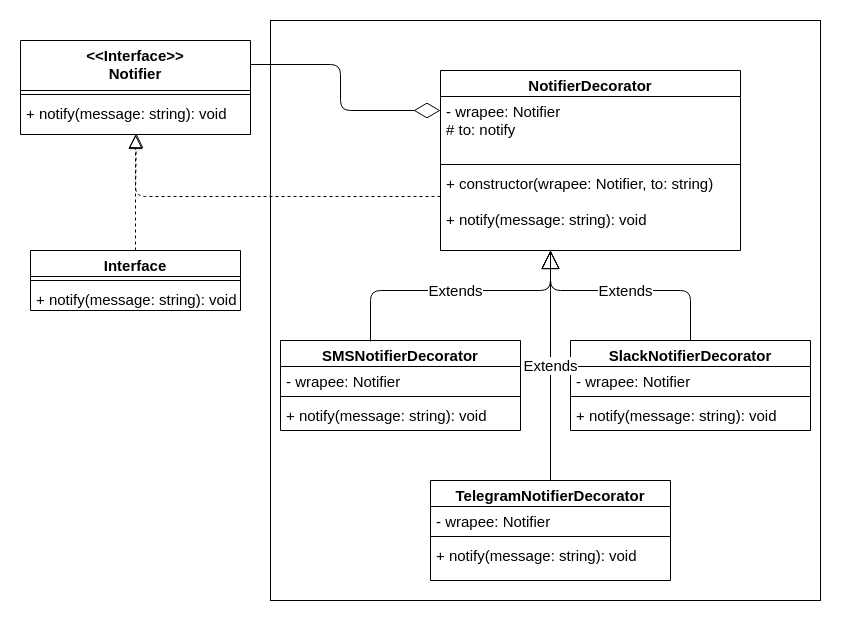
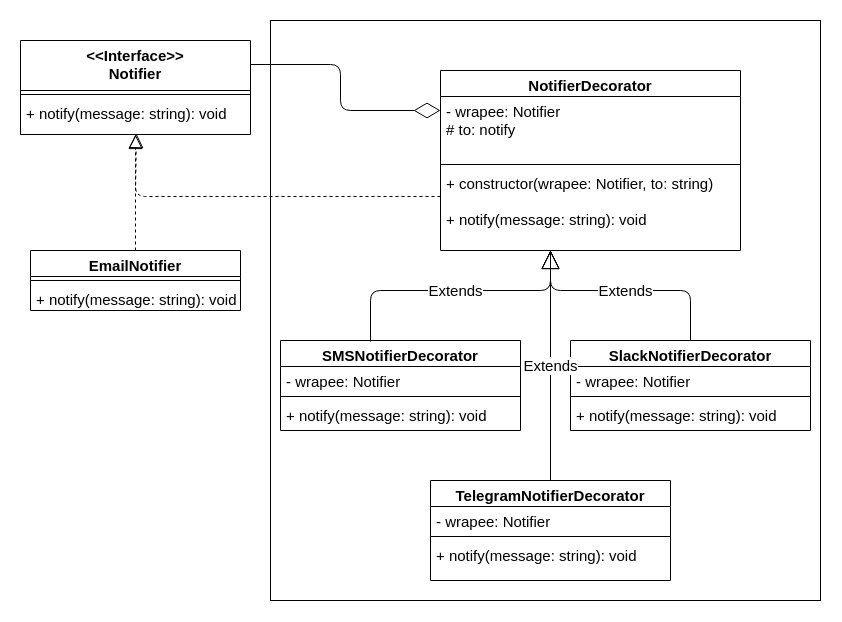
node "Interface": label "Interface" -> "EmailNotifier"
